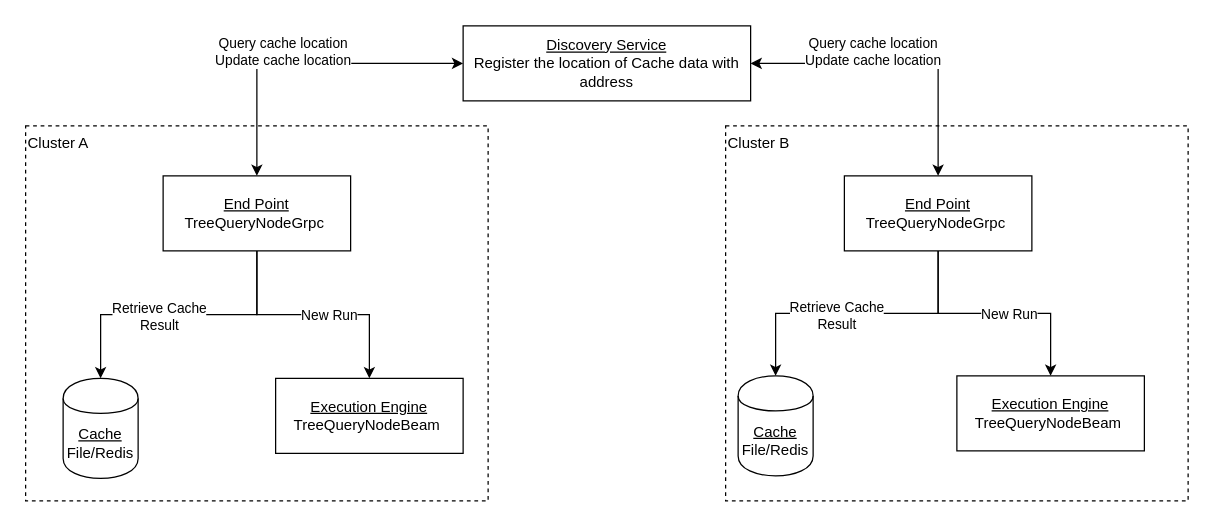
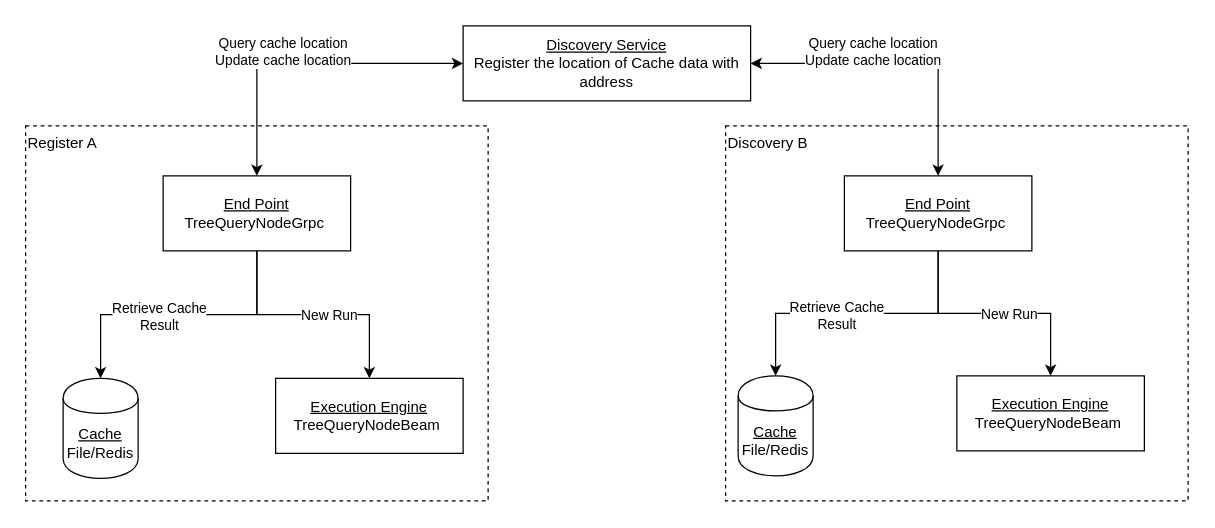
node "Cluster A": label "Cluster A" -> "Register A"
node "Cluster B": label "Cluster B" -> "Discovery B"
